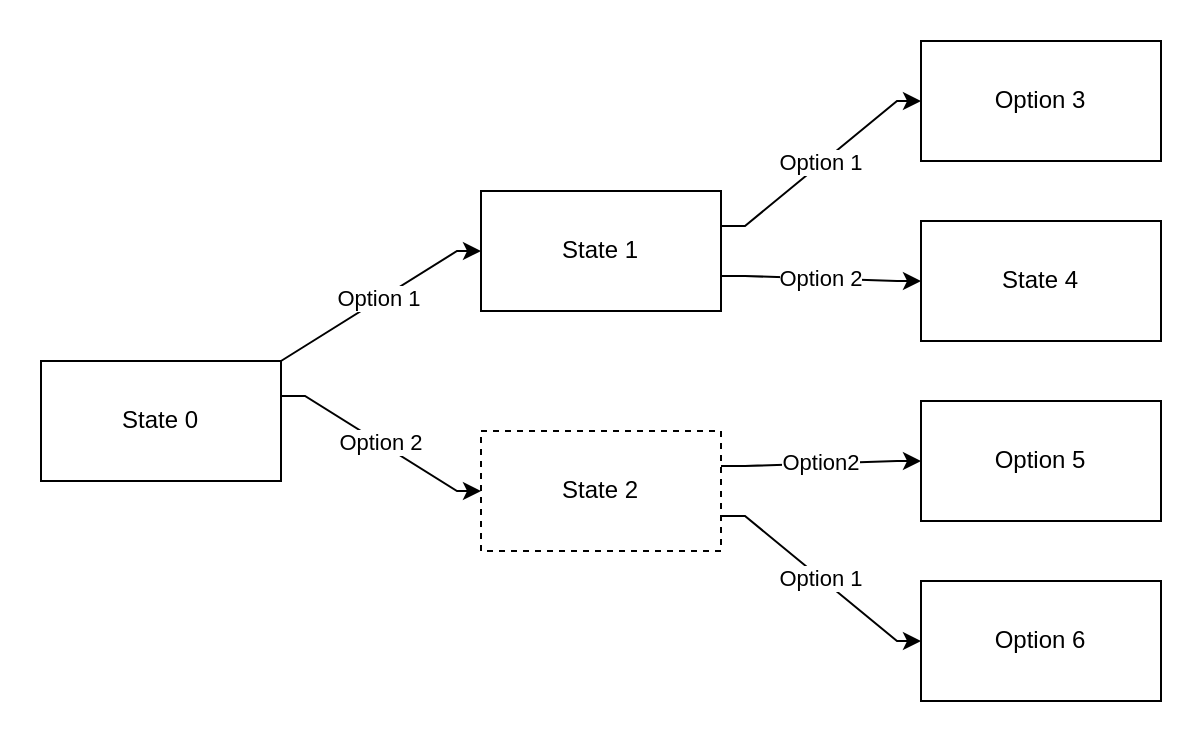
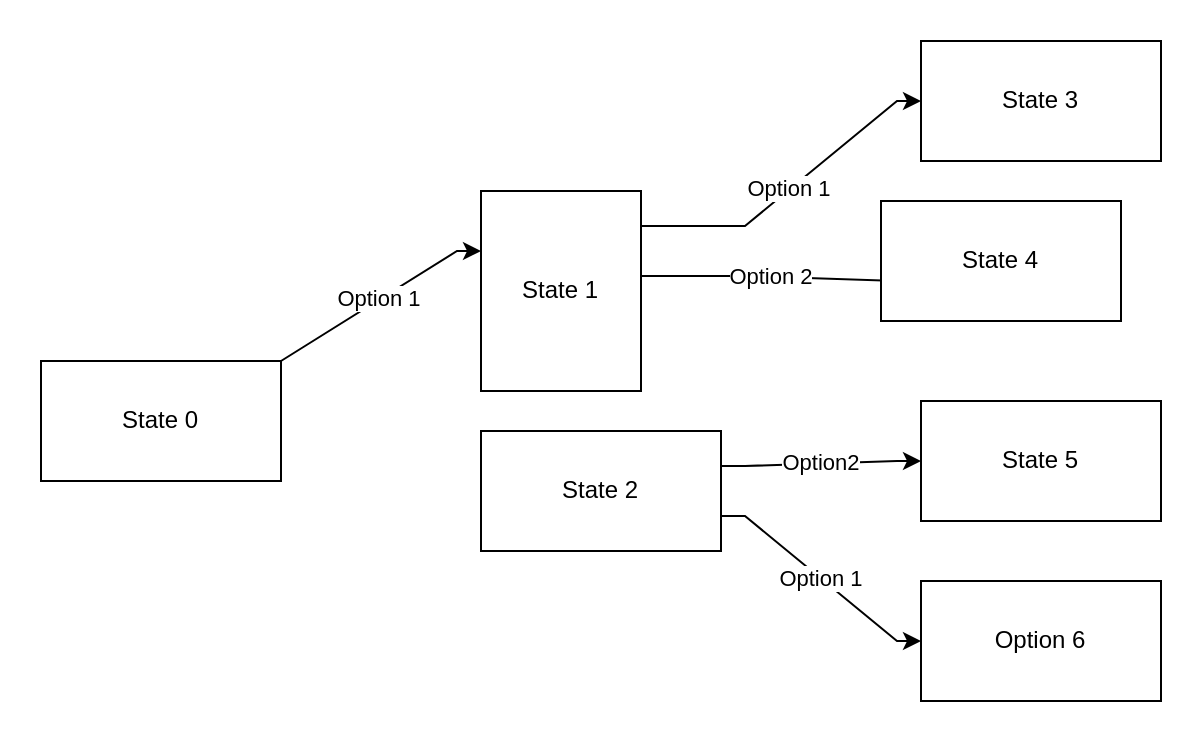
node "Option 3": label "Option 3" -> "State 3"
node "State 1": size 240x120 -> 160x200
node "State 4": moved (1041, 281) -> (1001, 261)
node "Option 5": label "Option 5" -> "State 5"
edge "State 0" -> "State 2": removed, label "Option 2"
node "State 2": style dashed -> solid
